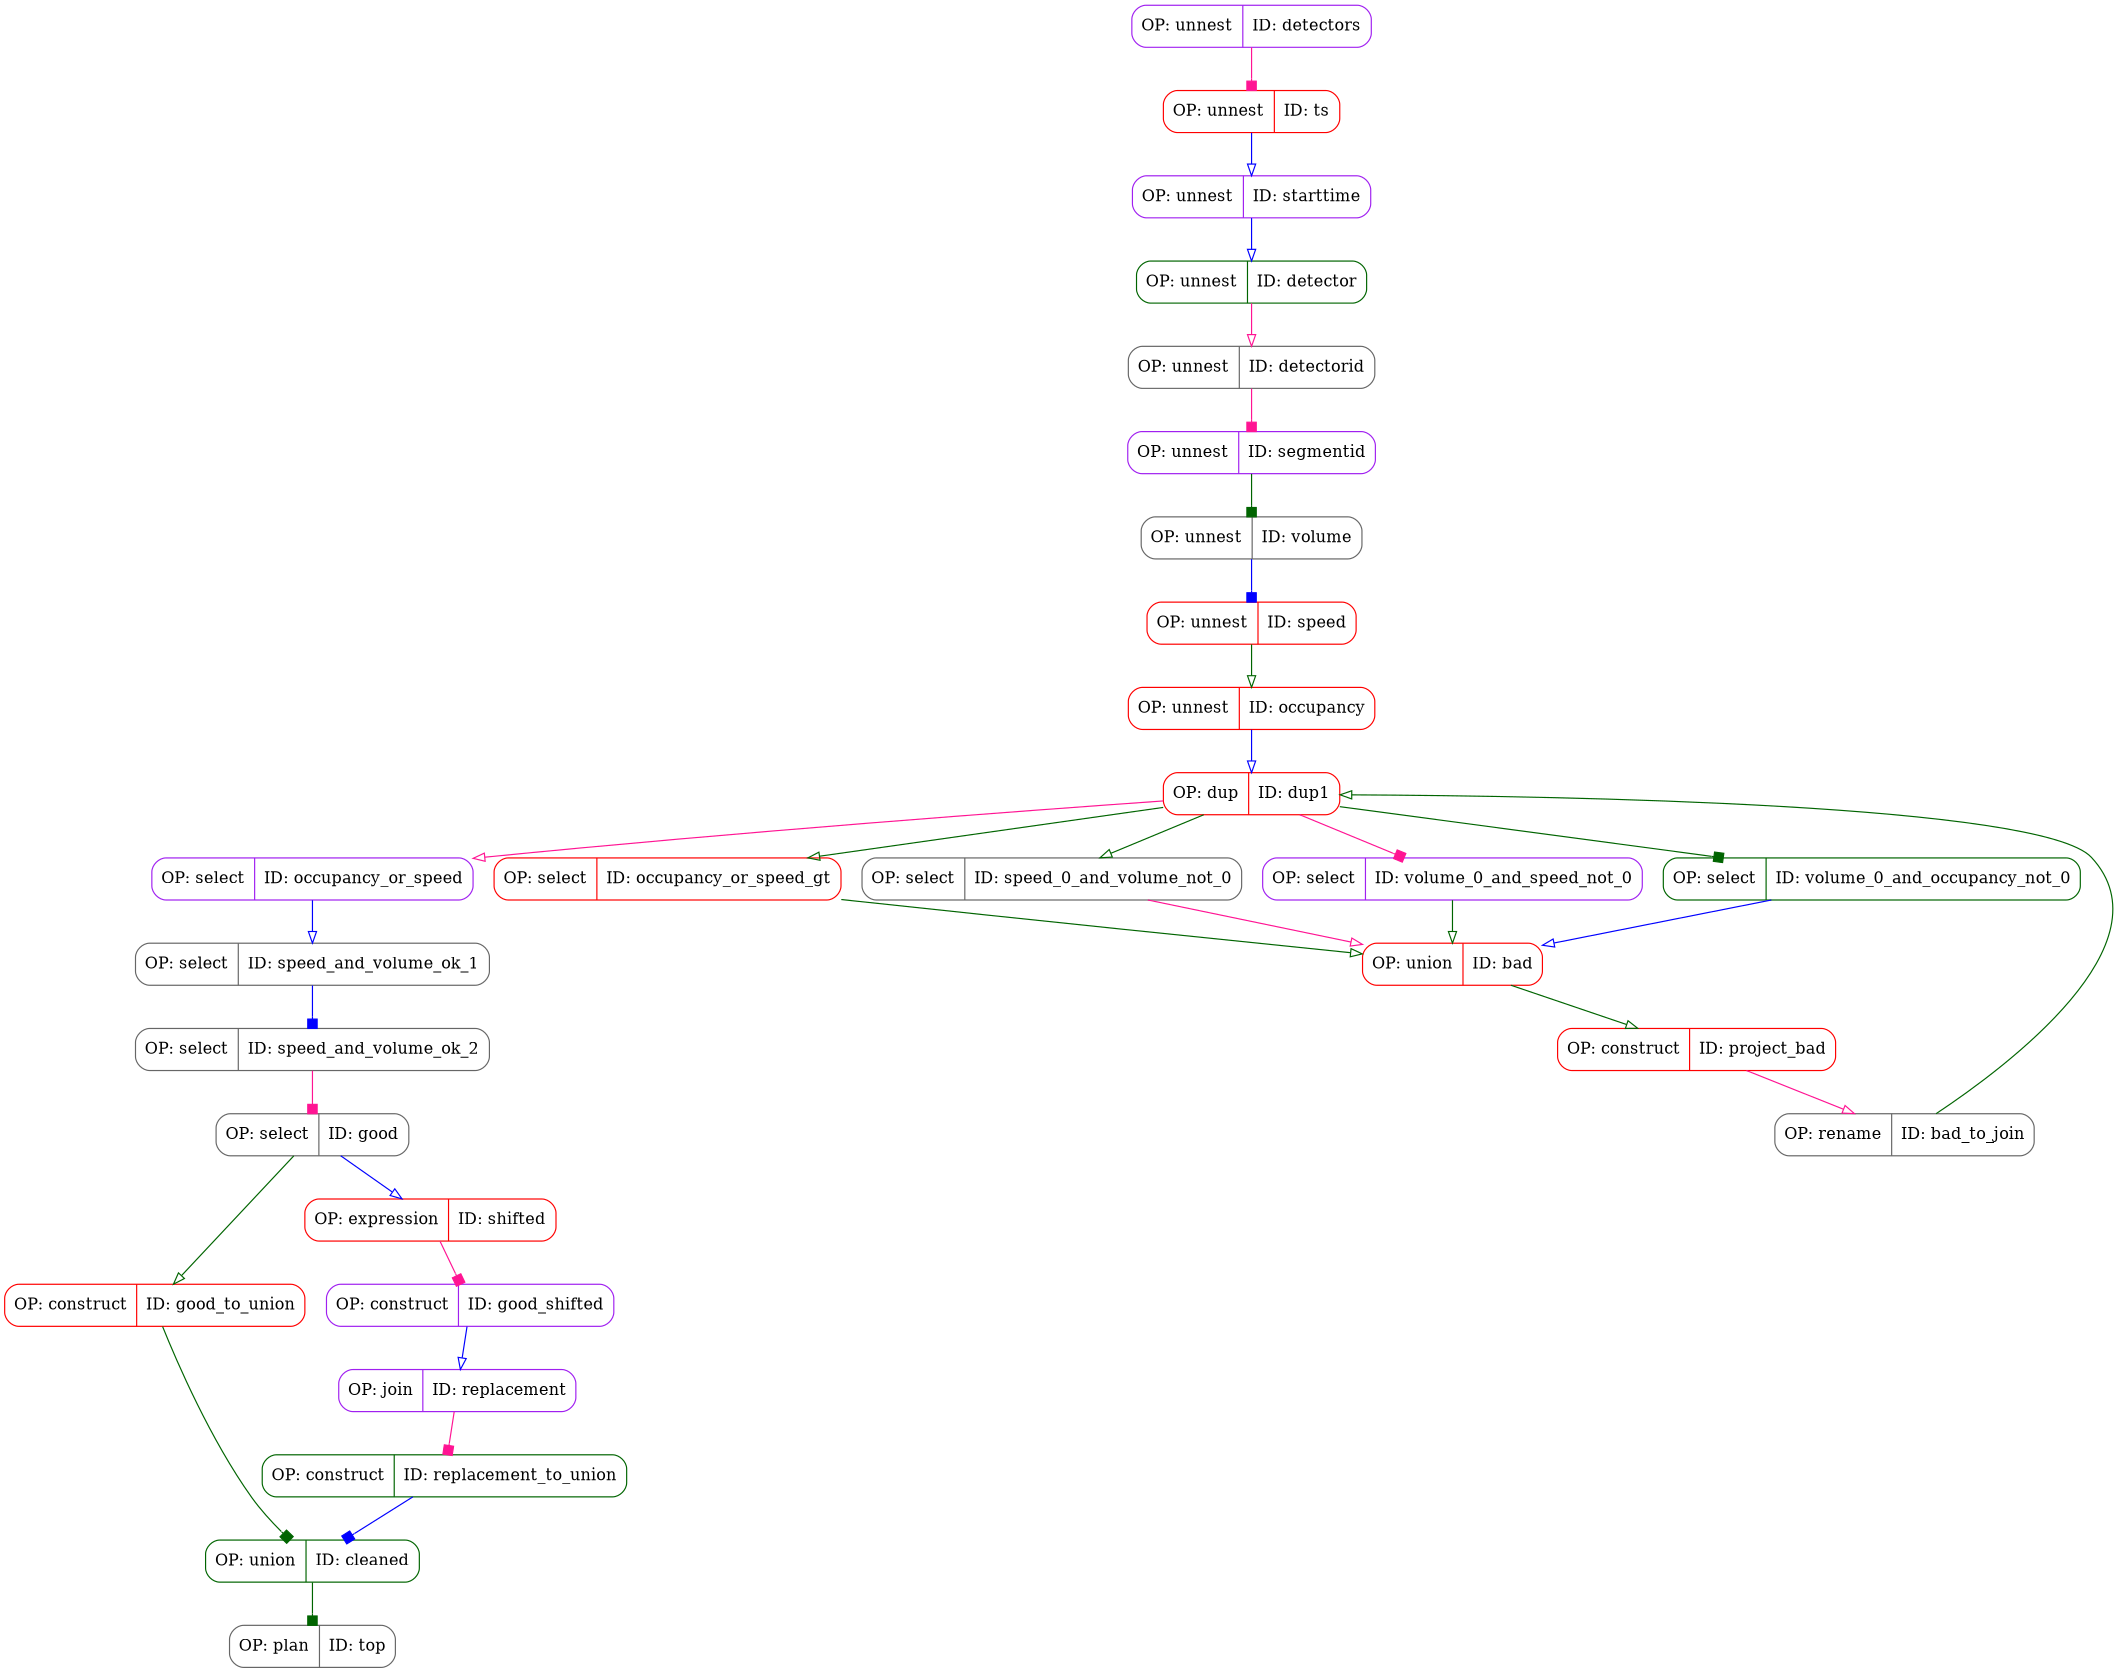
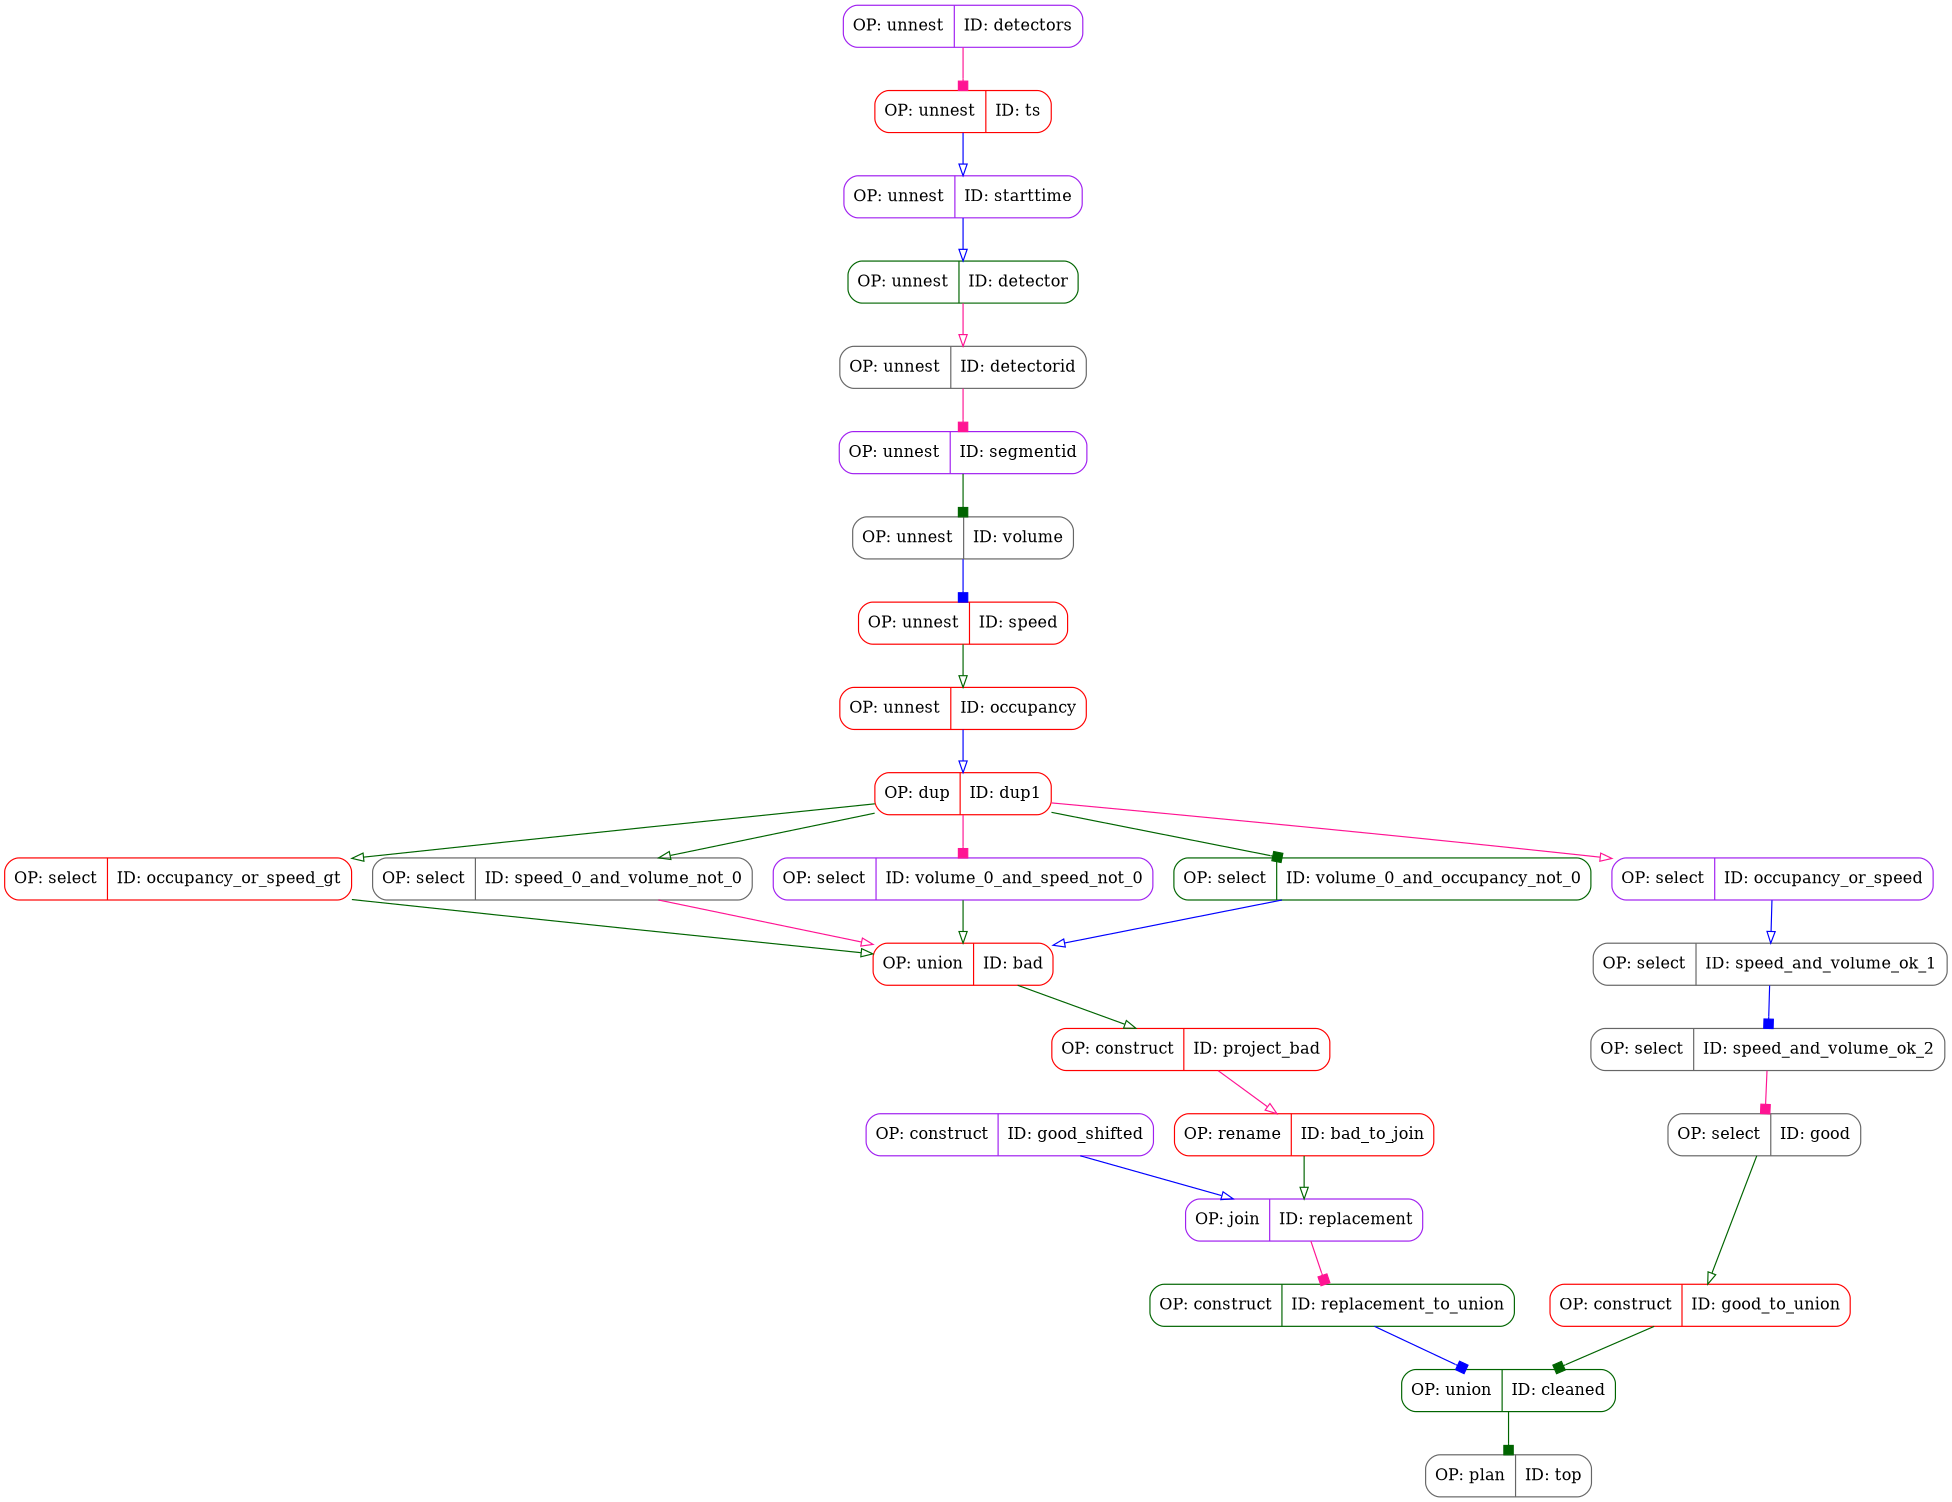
edge "OP: rename" -> "OP: dup": now "OP: rename" -> "OP: join"
node "OP: rename": color gray40 -> red
node "OP: expression": removed
